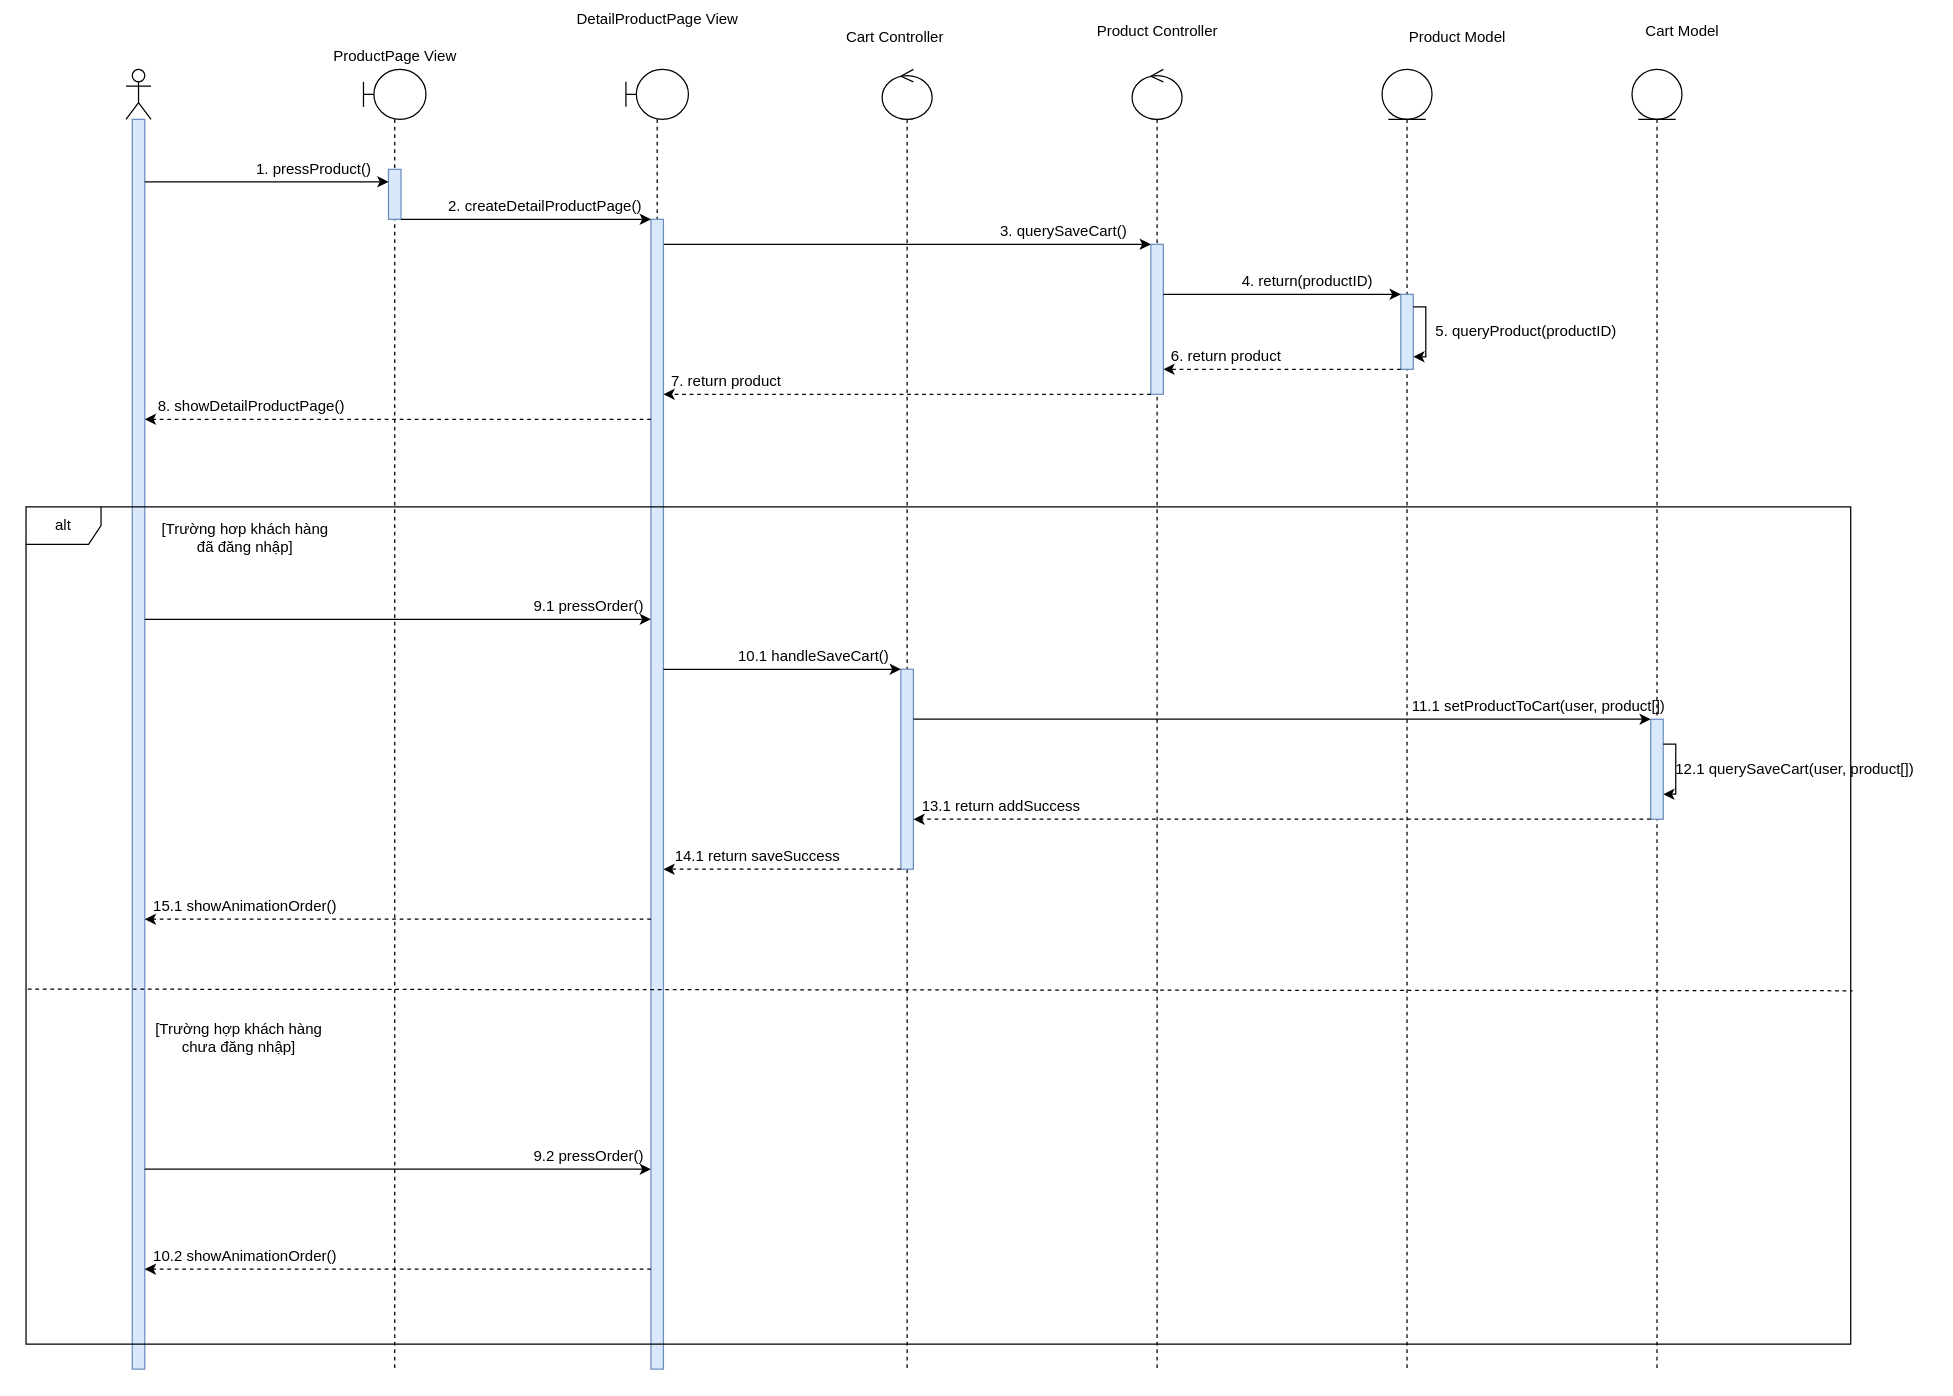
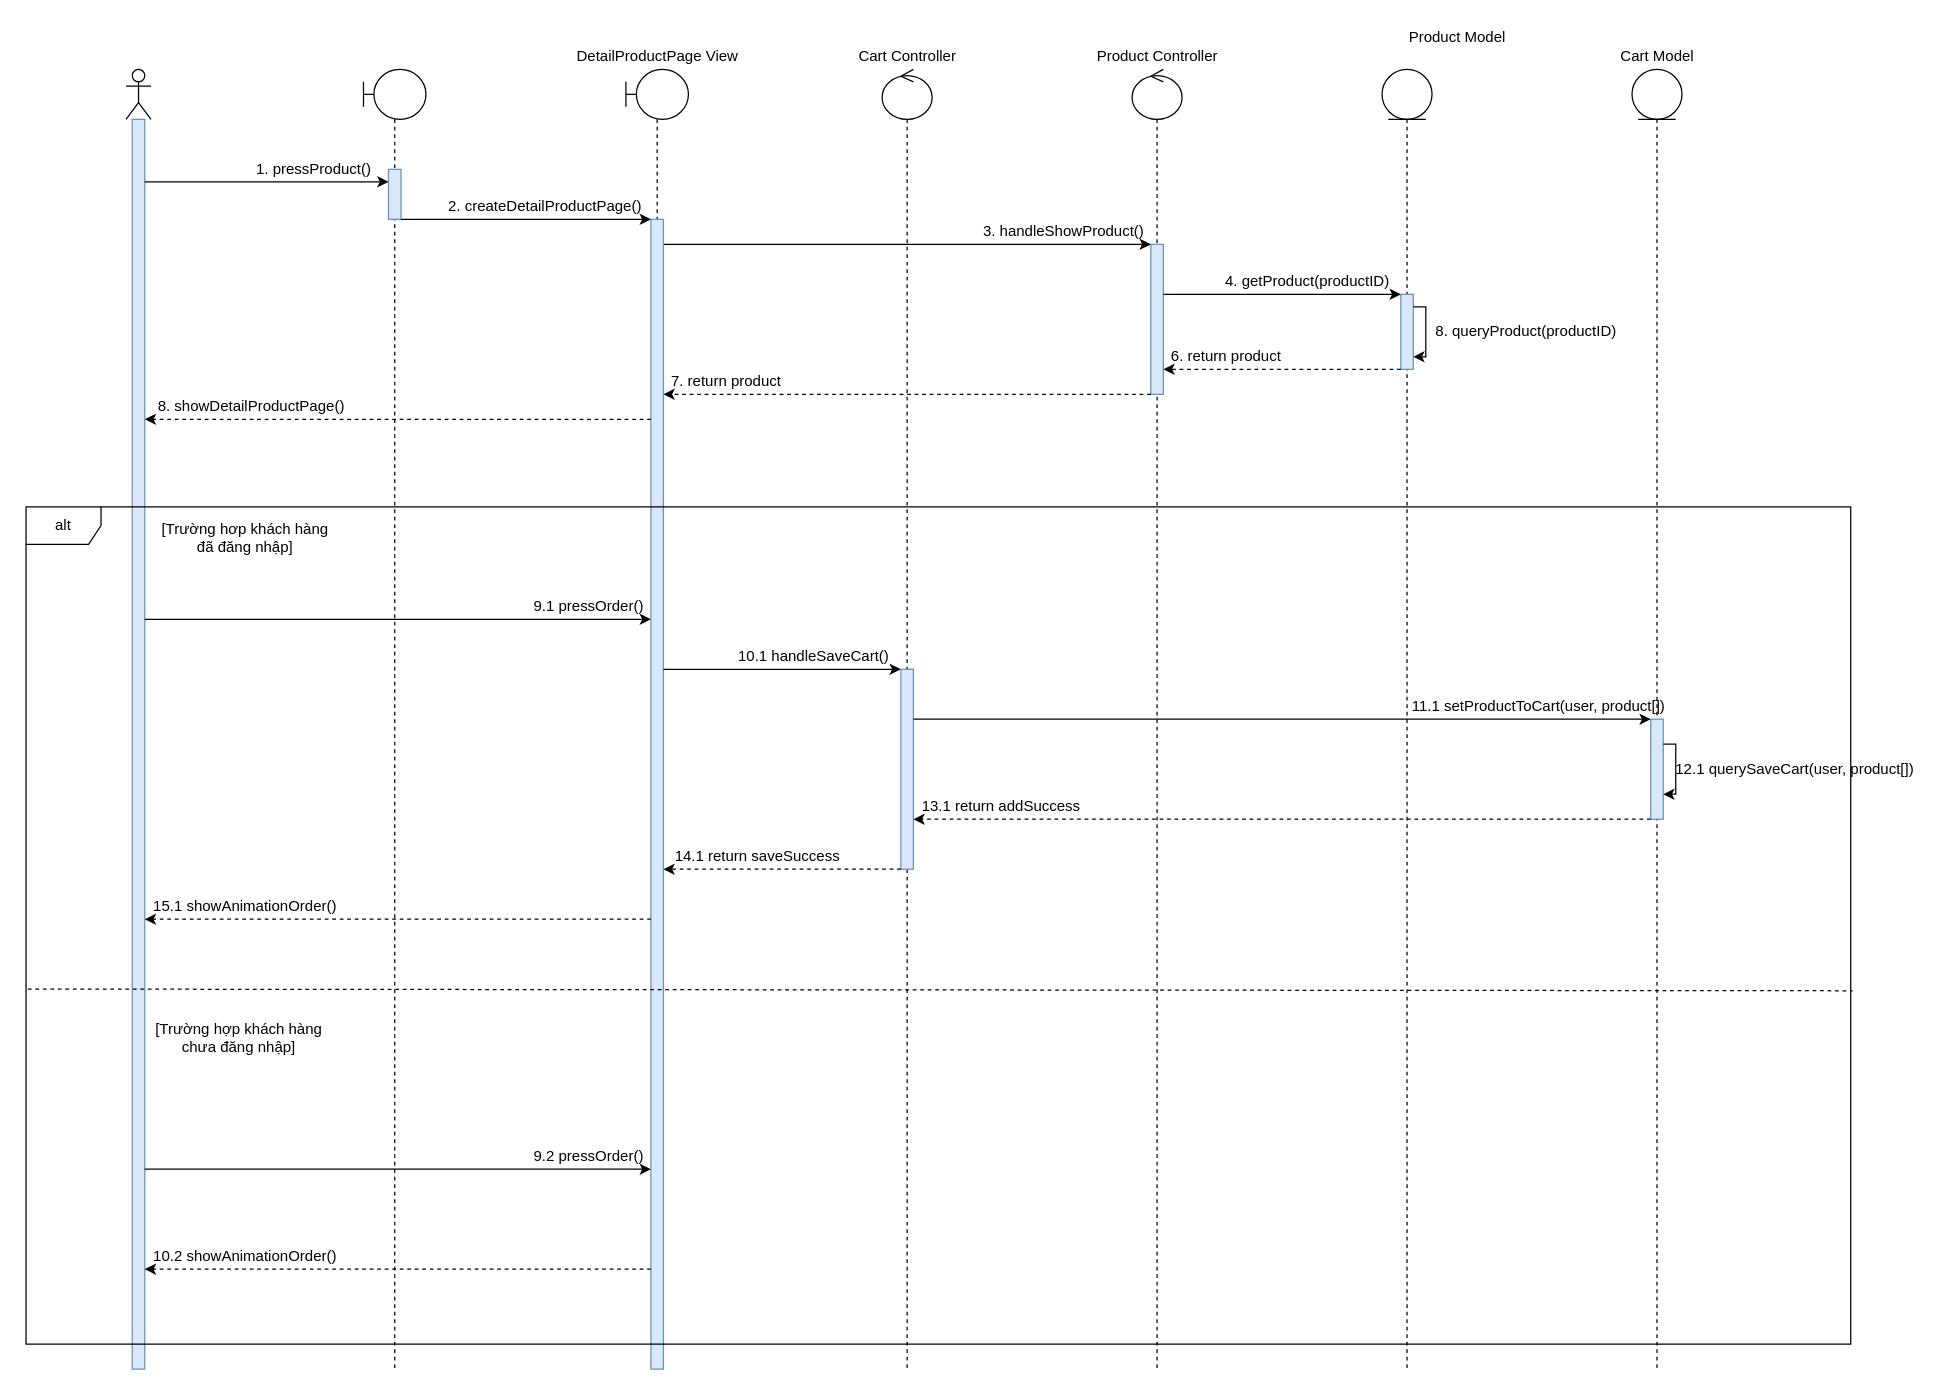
node "DetailProductPage View": moved (657, 19) -> (657, 57)
node "Product Controller": moved (1157, 32) -> (1157, 57)
node "Cart Model": moved (1682, 32) -> (1657, 57)
node "Cart Controller": moved (894, 38) -> (907, 57)
node "ProductPage View": removed
node "3. querySaveCart()": label "3. querySaveCart()" -> "3. handleShowProduct()"
node "4. return(productID)": label "4. return(productID)" -> "4. getProduct(productID)"
node "5. queryProduct(productID)": label "5. queryProduct(productID)" -> "8. queryProduct(productID)"
